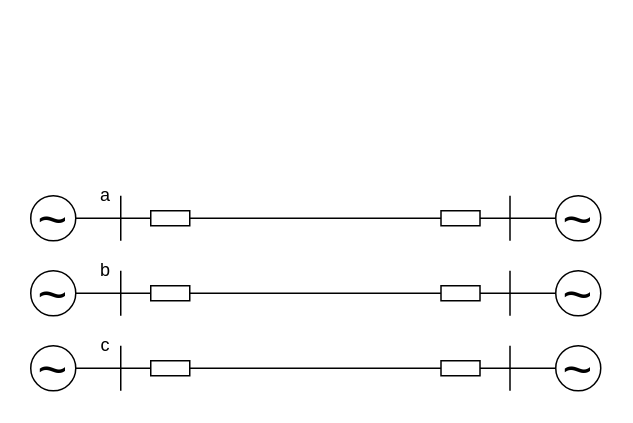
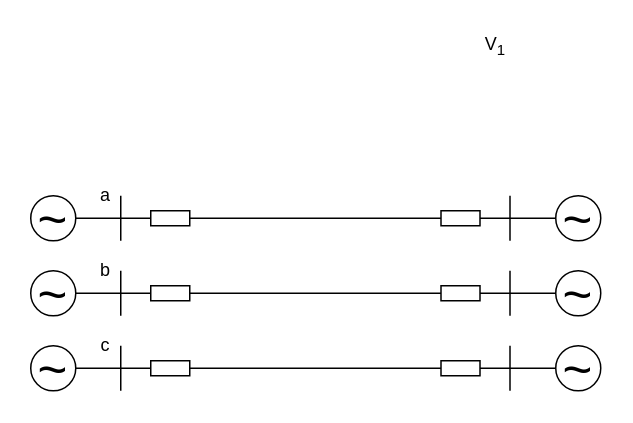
node "V1": added
